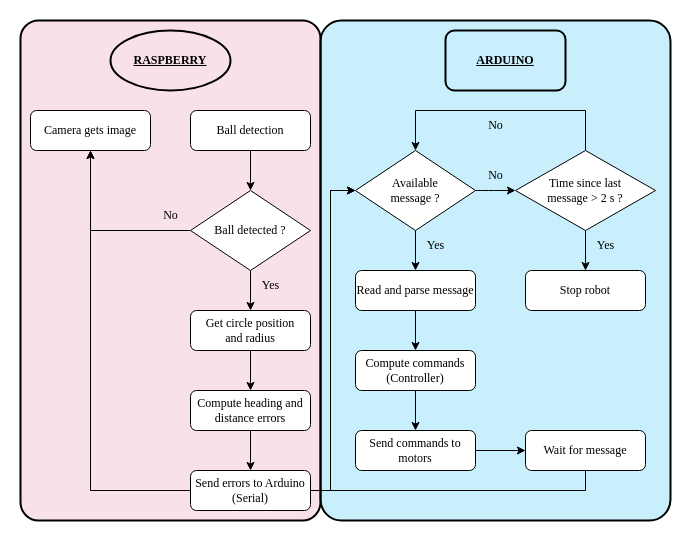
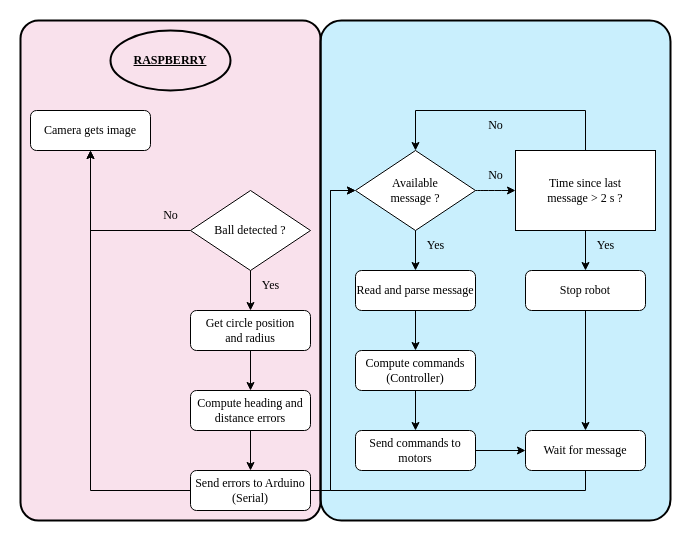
node "ARDUINO": removed
node "Ball detection": removed
edge "Ball detection" -> "Ball detected ?": removed
node "Time since last message > 2 s ?": shape diamond -> rectangle
edge "Stop robot" -> "Wait for message": added
